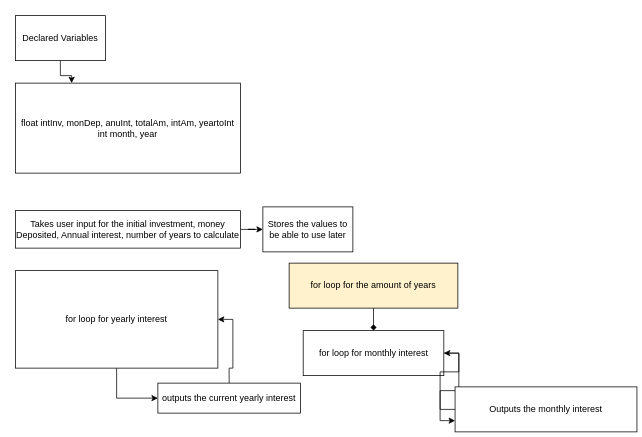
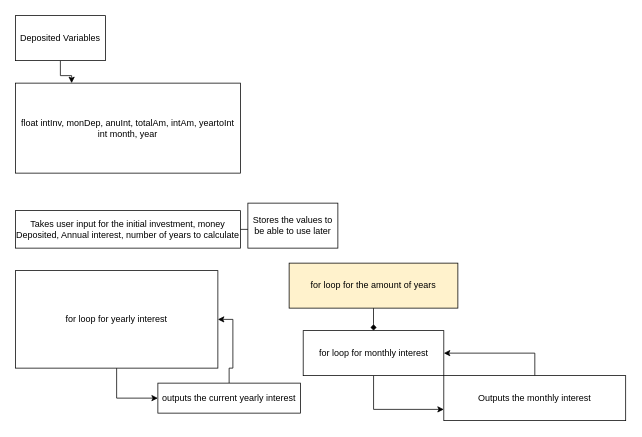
node "Declared Variables": label "Declared Variables" -> "Deposited Variables"
node "Stores the values to be able to use later": moved (308, 229) -> (293, 225)
node "Outputs the monthly interest": moved (546, 409) -> (535, 398)
